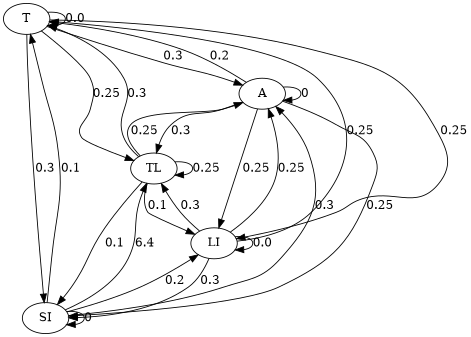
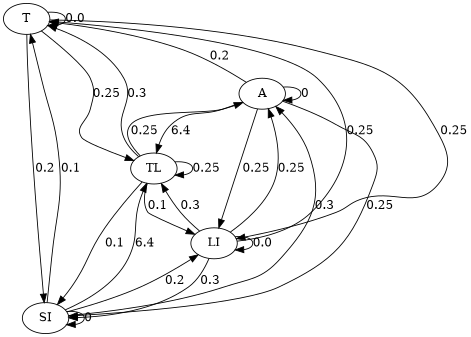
edge "T" -> "A": removed, label "0.3"
edge "A" -> "TL": label "0.3" -> "6.4"
edge "T" -> "SI": label "0.3" -> "0.2"
